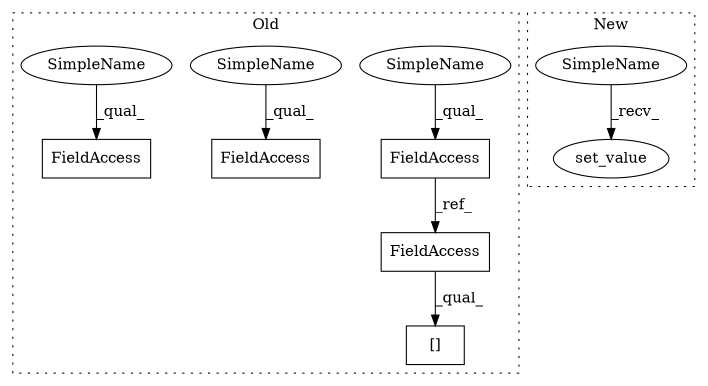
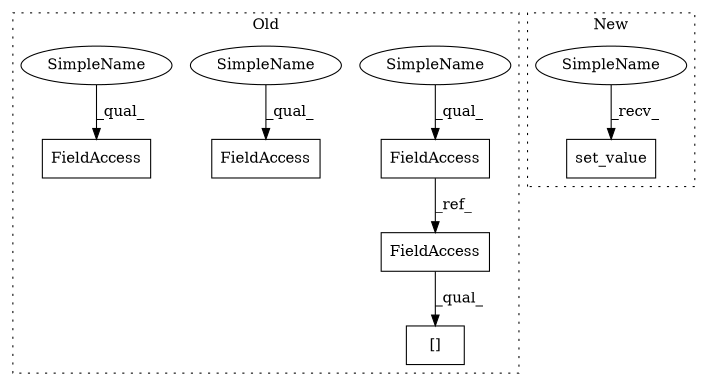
node "set_value": shape ellipse -> box
